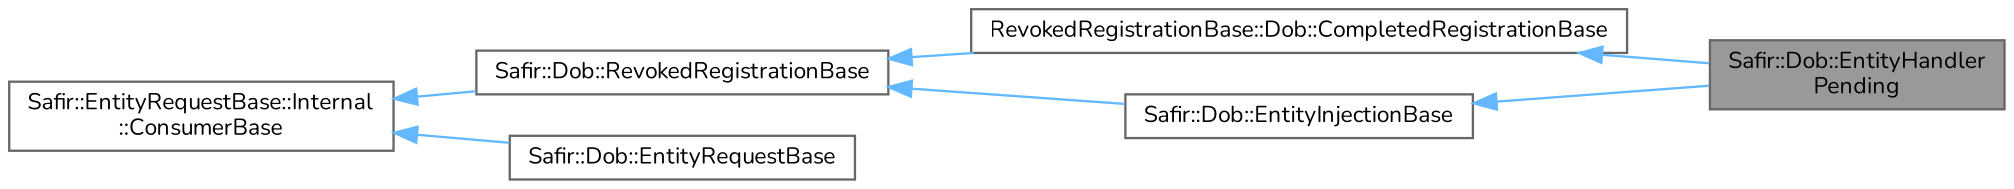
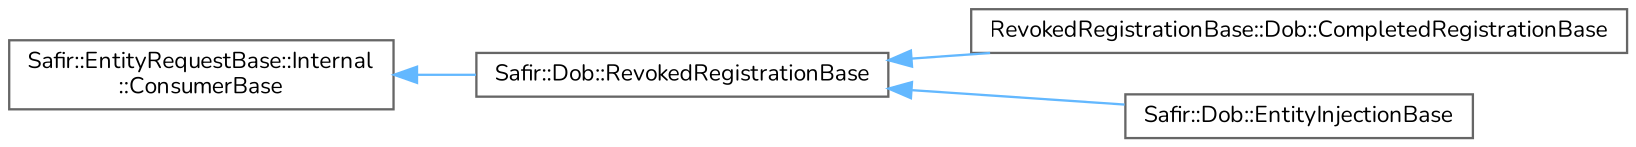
node "Safir::Dob::EntityHandler Pending": removed
node "Safir::Dob::EntityRequestBase": removed
